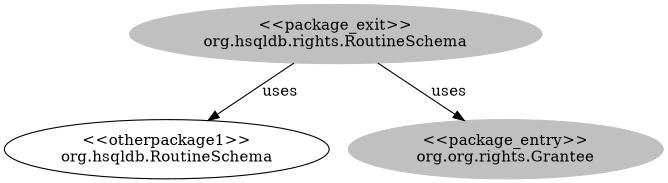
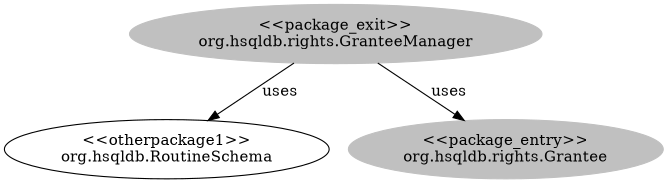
node "<<package_exit>> org.hsqldb.rights.RoutineSchema": label "<<package_exit>> org.hsqldb.rights.RoutineSchema" -> "<<package_exit>> org.hsqldb.rights.GranteeManager"
node "<<package_entry>> org.org.rights.Grantee": label "<<package_entry>> org.org.rights.Grantee" -> "<<package_entry>> org.hsqldb.rights.Grantee"
